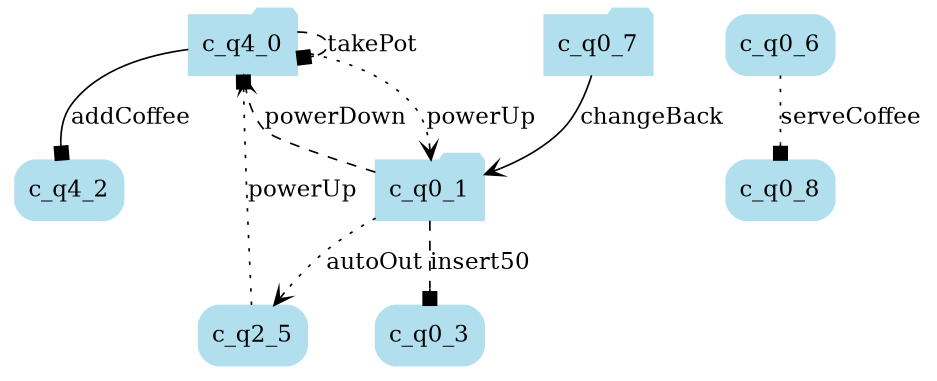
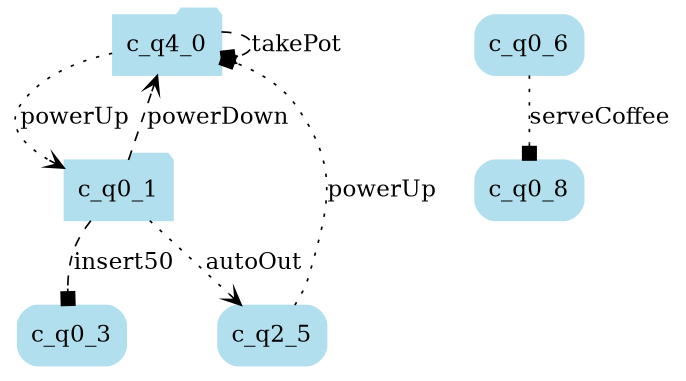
node "c_q0_7": removed
node "c_q4_2": removed
